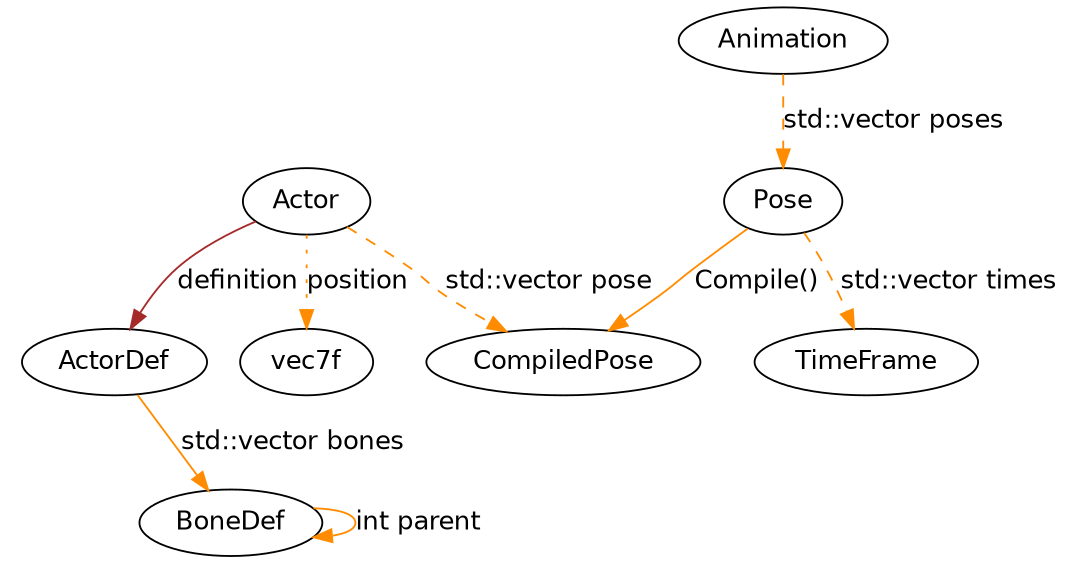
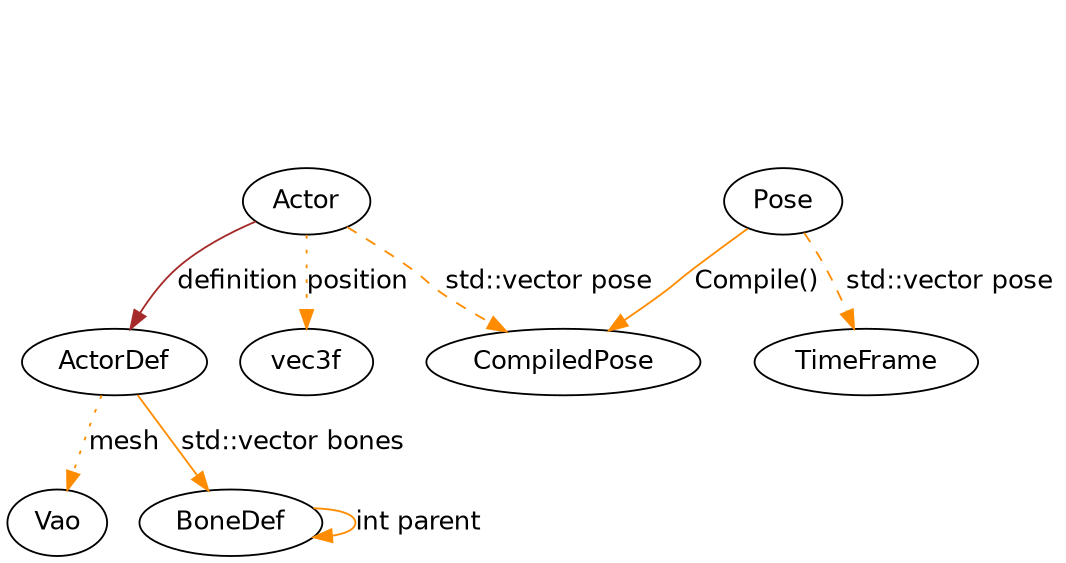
node "Animation": removed
edge "Pose" -> "TimeFrame": label "std::vector times" -> "std::vector pose"
node "vec7f": label "vec7f" -> "vec3f"
node "Vao": added
